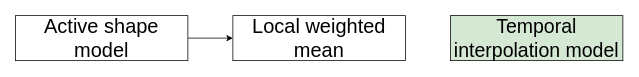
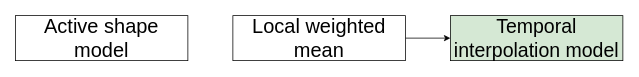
edge "Active shape model" -> "Local weighted mean": removed
edge "Local weighted mean" -> "Temporal interpolation model": added
